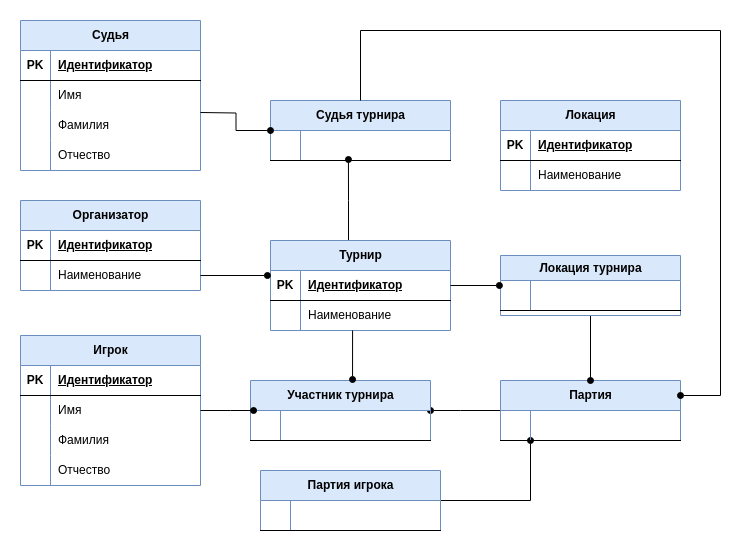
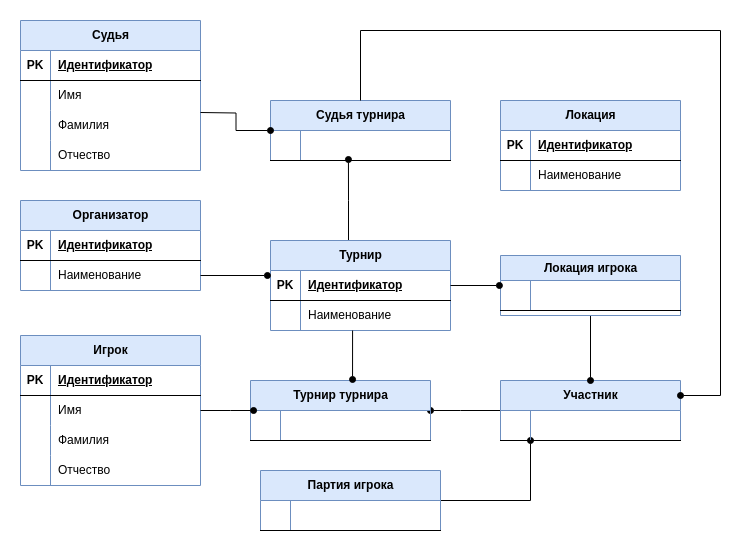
node "Локация турнира": label "Локация турнира" -> "Локация игрока"
node "Участник турнира": label "Участник турнира" -> "Турнир турнира"
node "Партия": label "Партия" -> "Участник"
